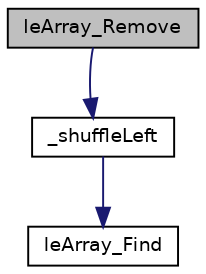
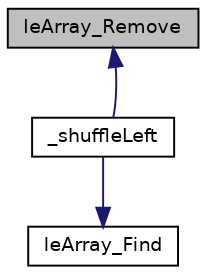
edge "leArray_Remove" -> "_shuffleLeft": reversed
